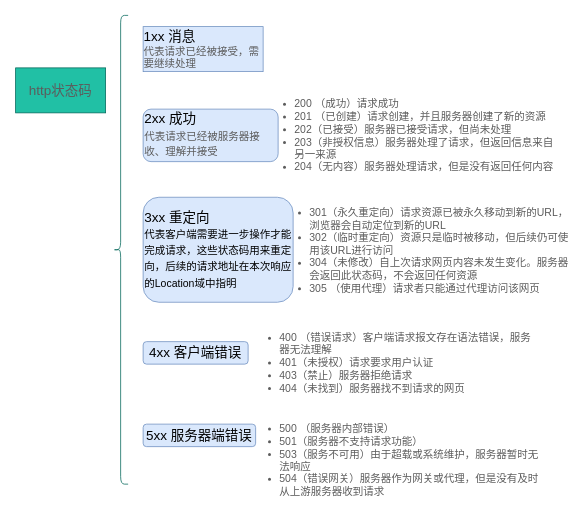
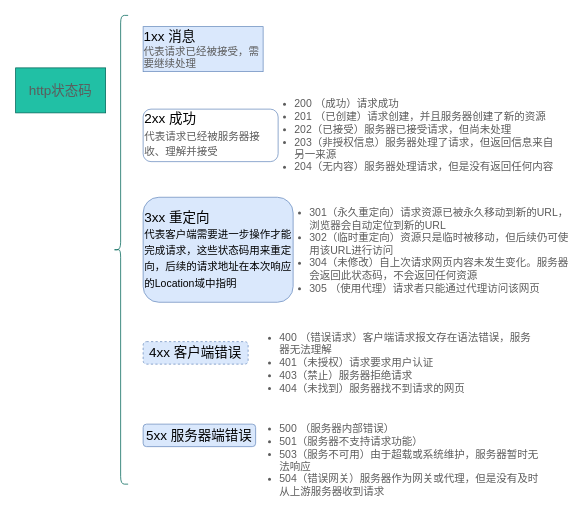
node "2xx 成功 代表请求已经被服务器接收、理解并接受": fillcolor #dae8fc -> #ffffff
node "4xx 客户端错误": style solid -> dashed
